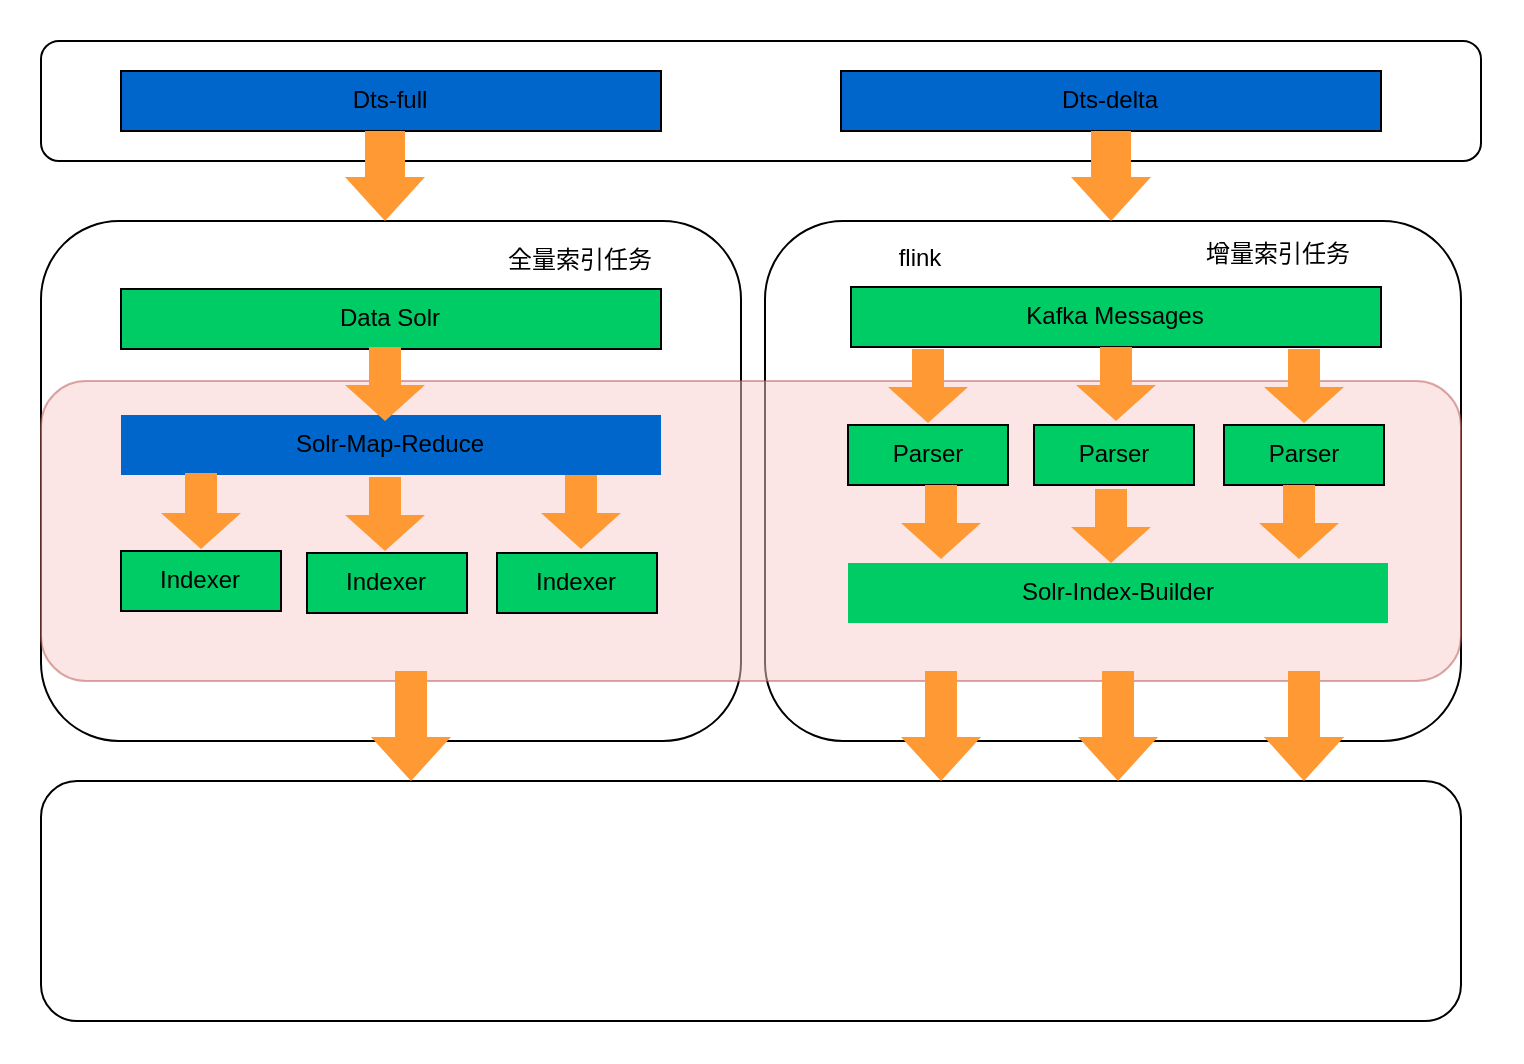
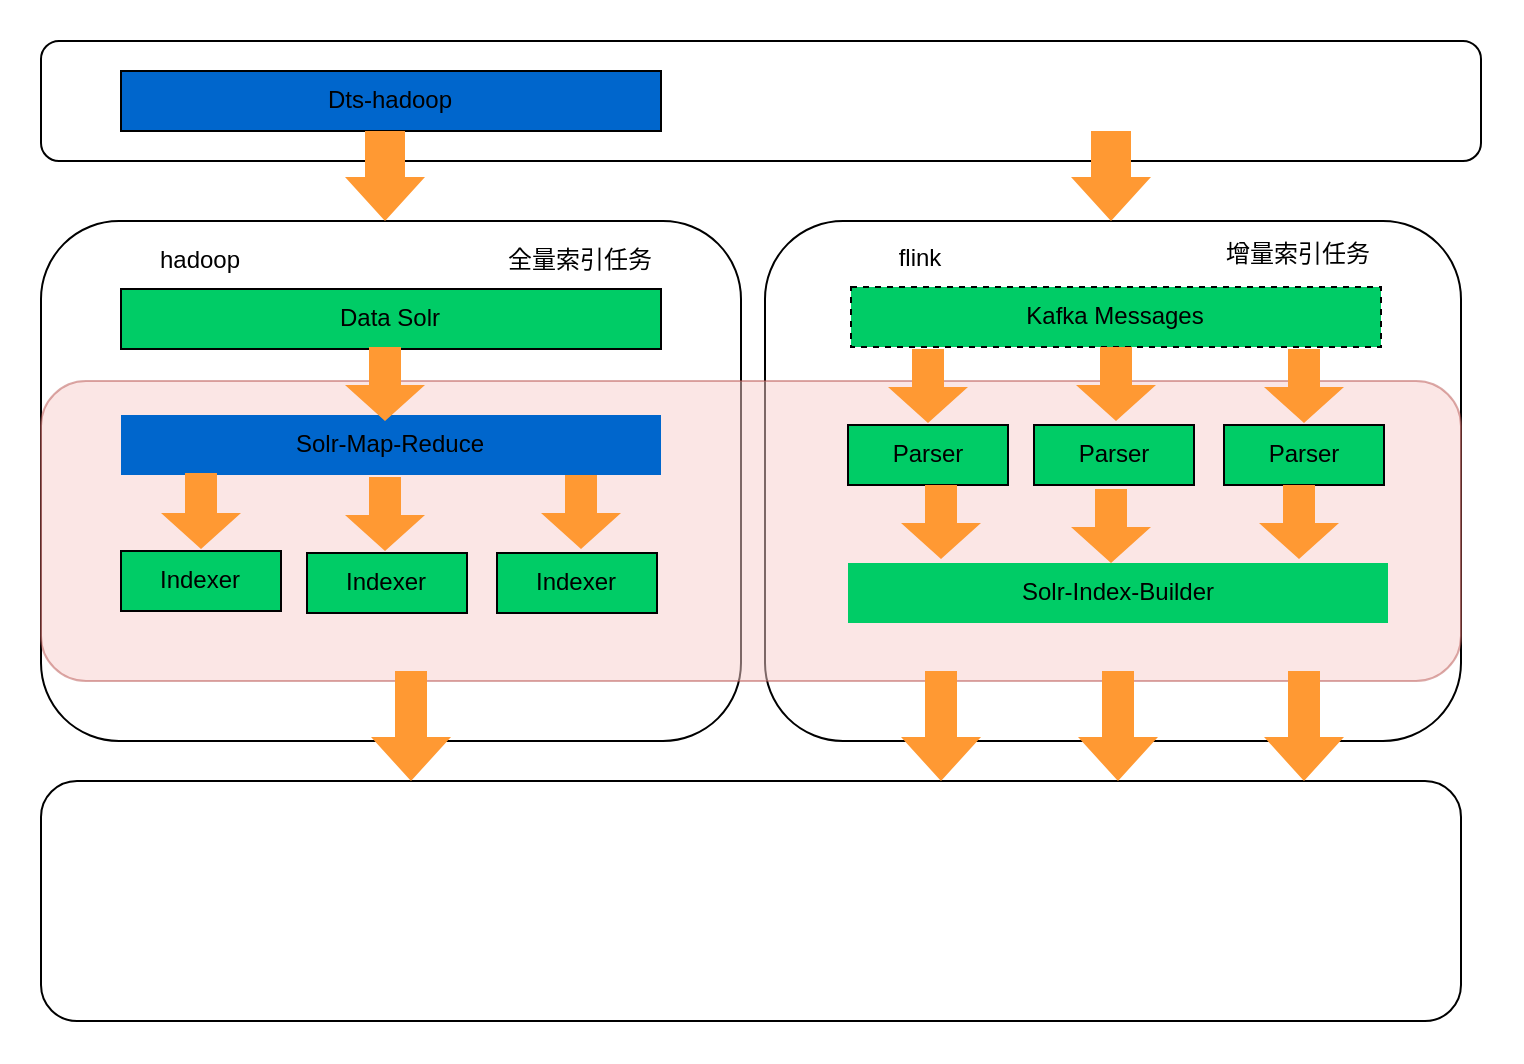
node "Dts-full": label "Dts-full" -> "Dts-hadoop"
node "Dts-delta": removed
node "增量索引任务": moved (1279, 255) -> (1299, 255)
node "hadoop": added
node "Kafka Messages": style solid -> dashed
